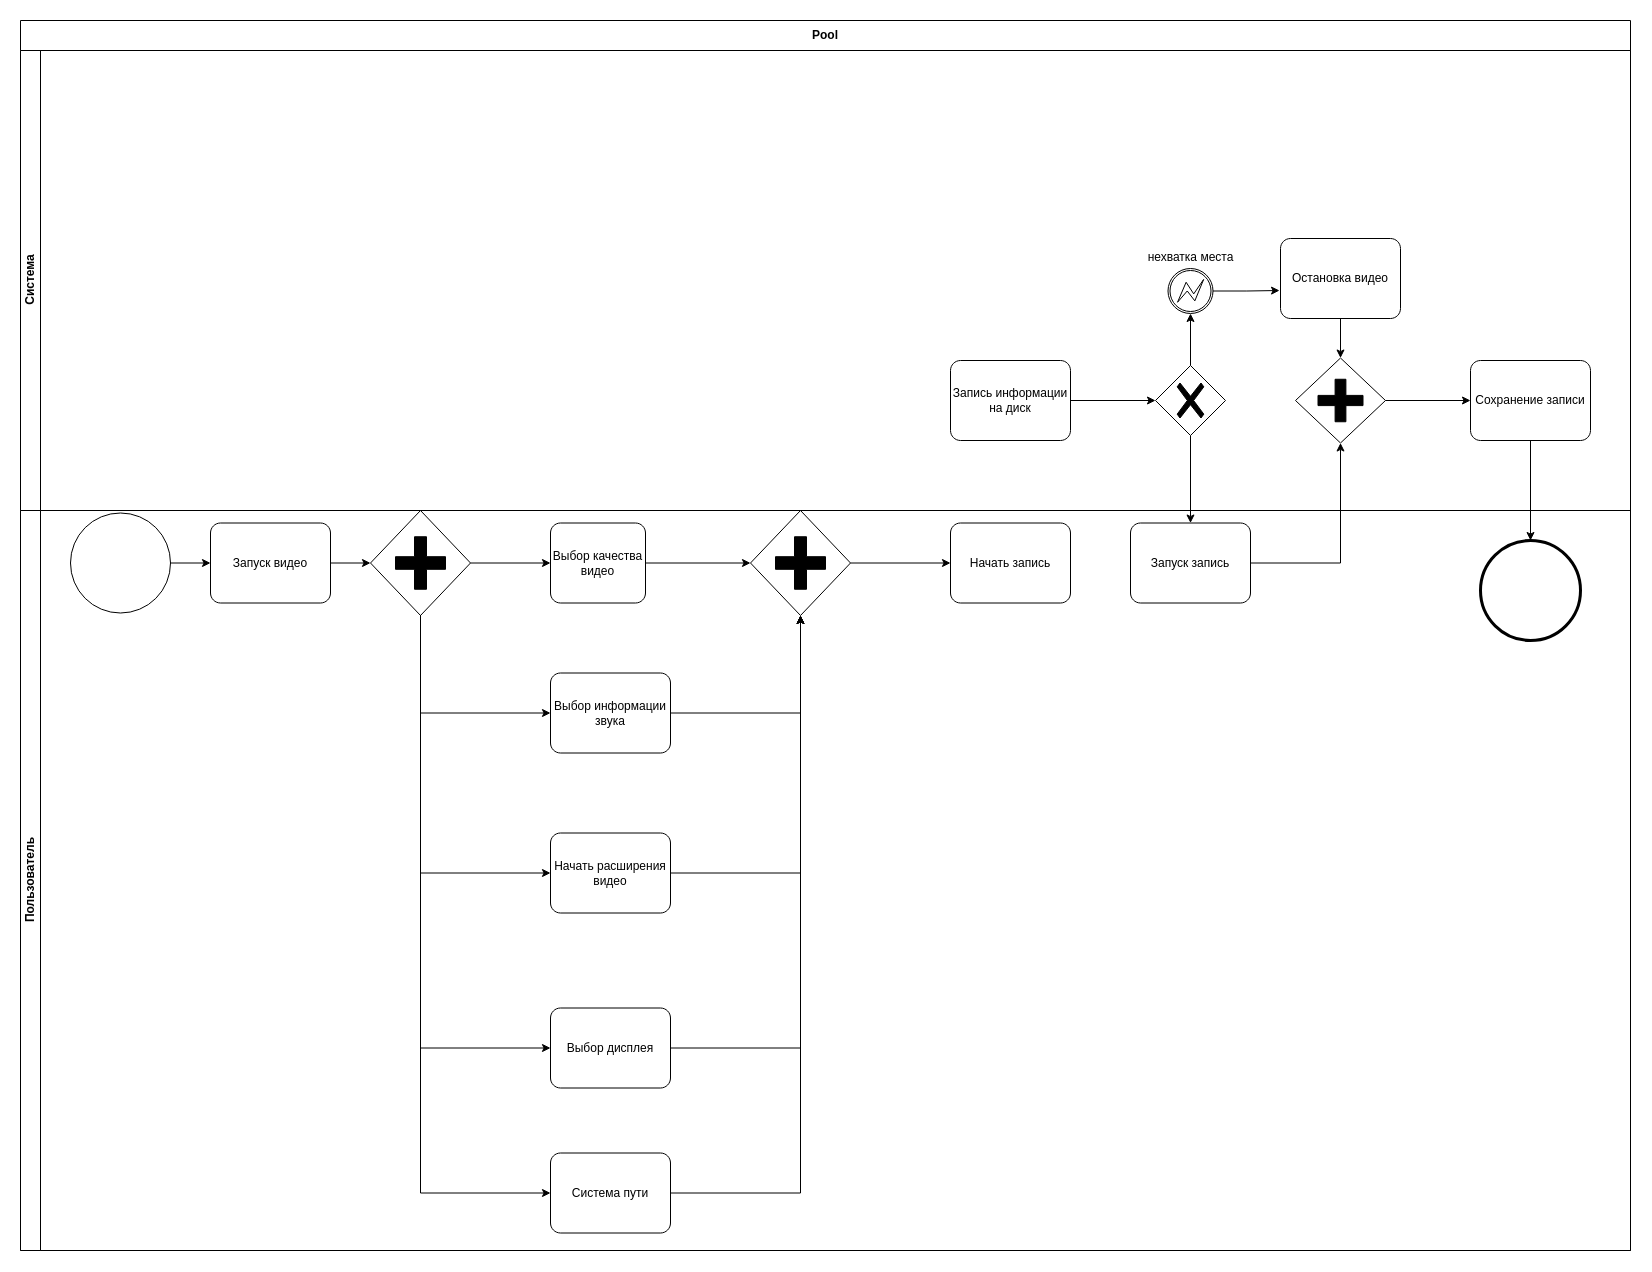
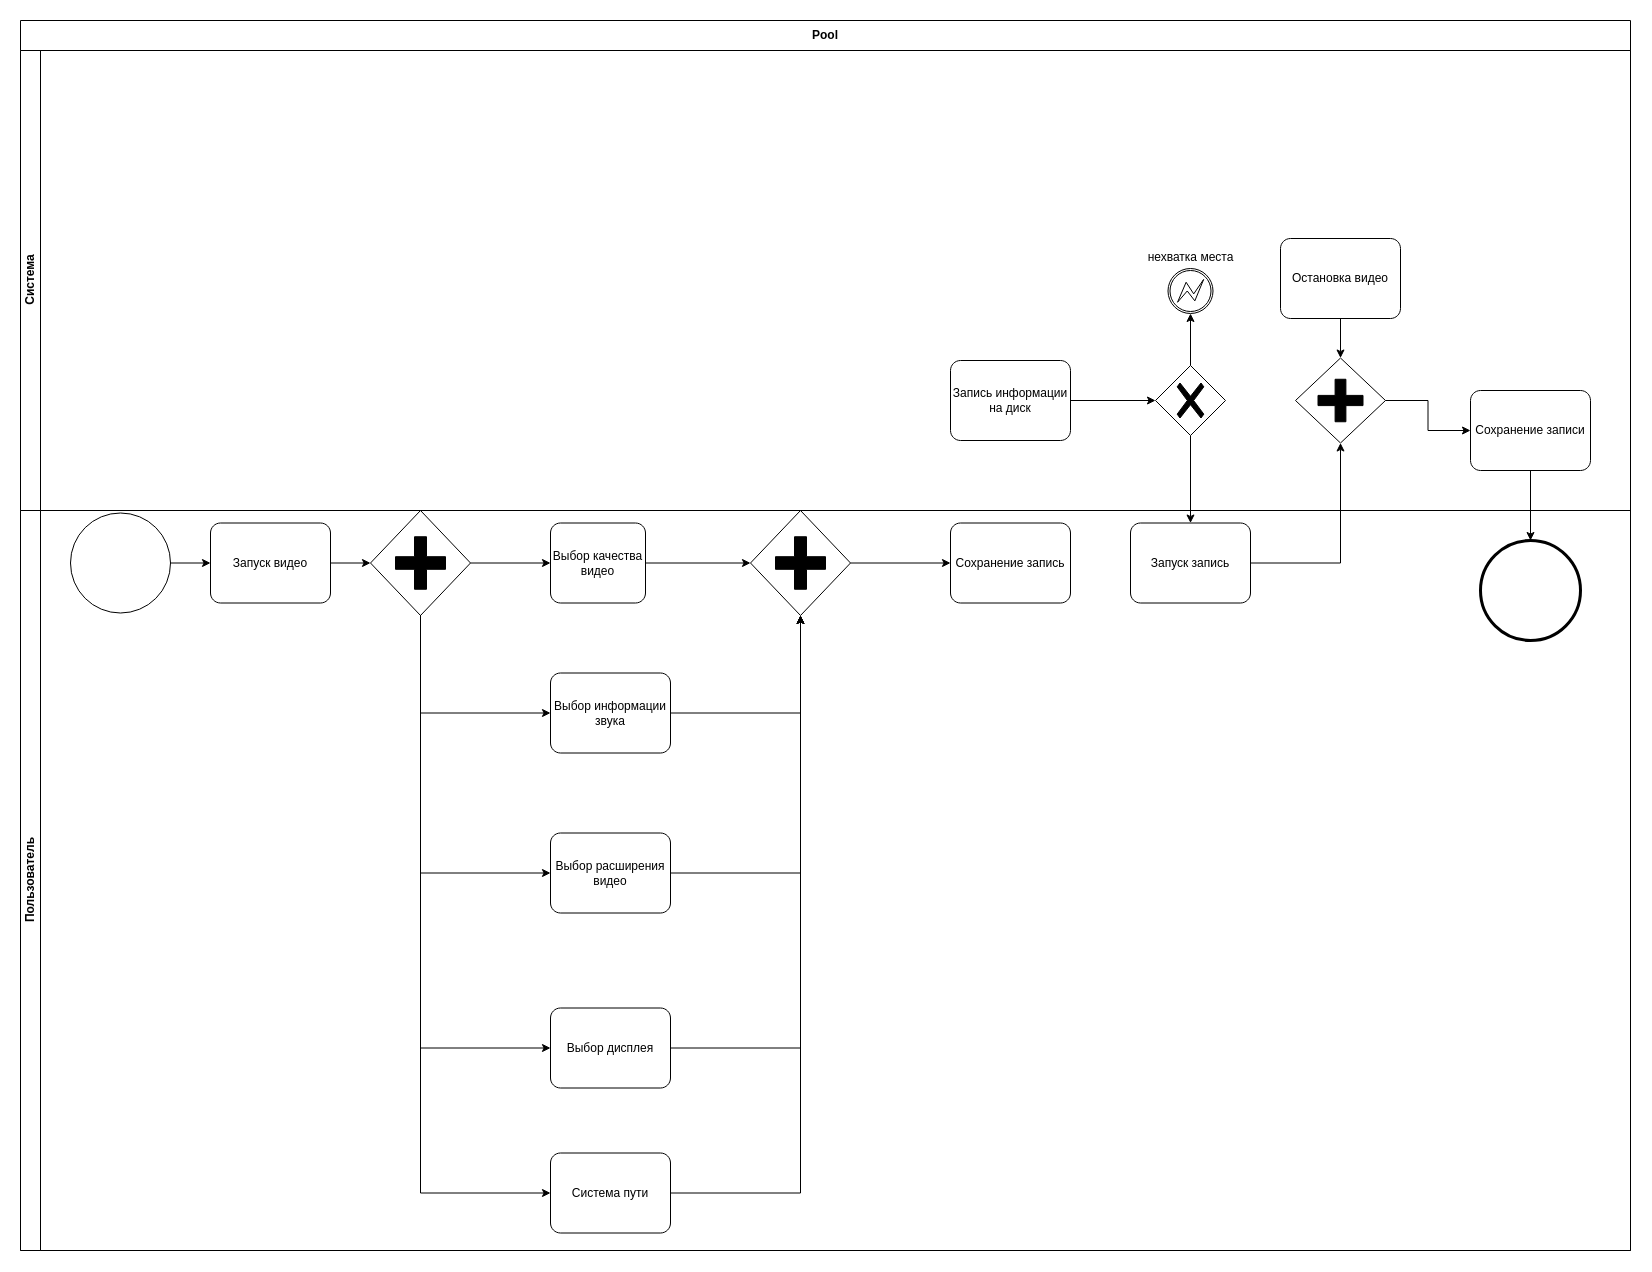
edge "нехватка места" -> "Остановка видео": removed
node "Сохранение записи": moved (1531, 401) -> (1531, 431)
node "Начать запись": label "Начать запись" -> "Сохранение запись"
node "Начать расширения видео": label "Начать расширения видео" -> "Выбор расширения видео"
